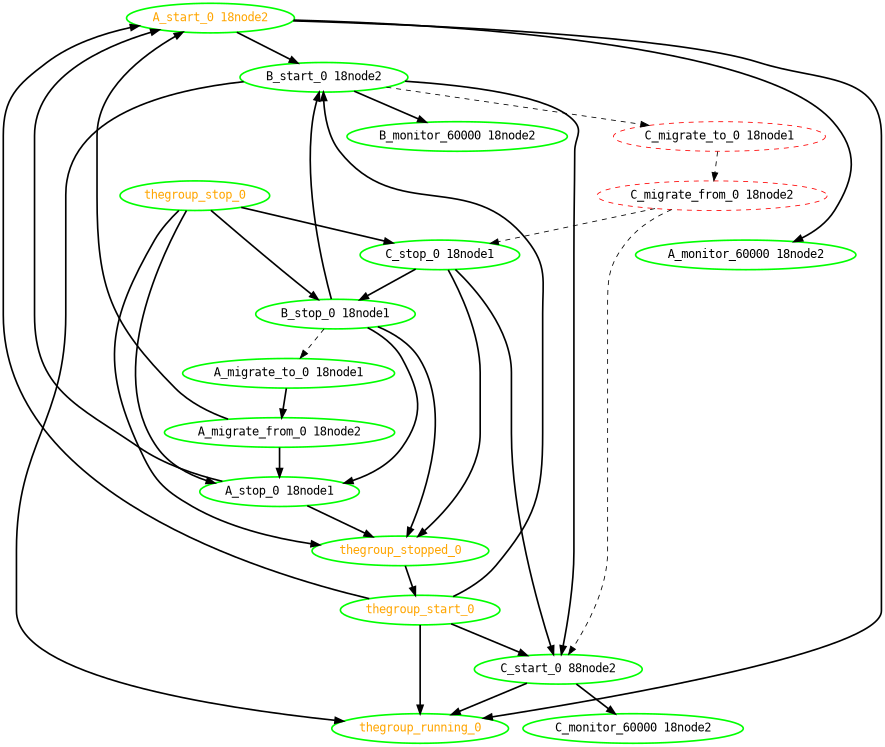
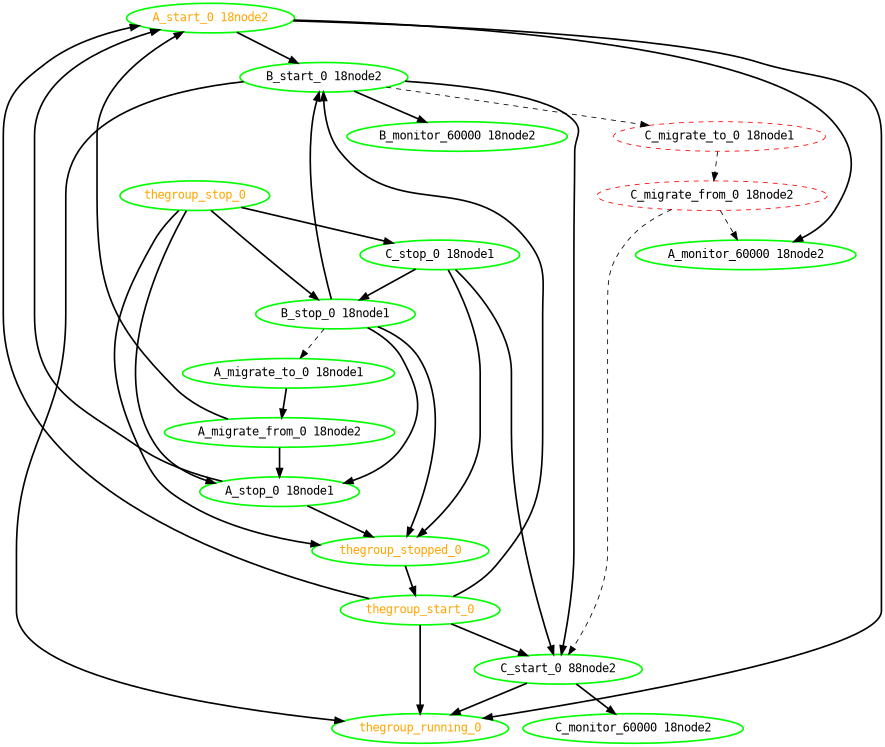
edge "C_migrate_from_0 18node2" -> "C_stop_0 18node1": now "C_migrate_from_0 18node2" -> "A_monitor_60000 18node2"
